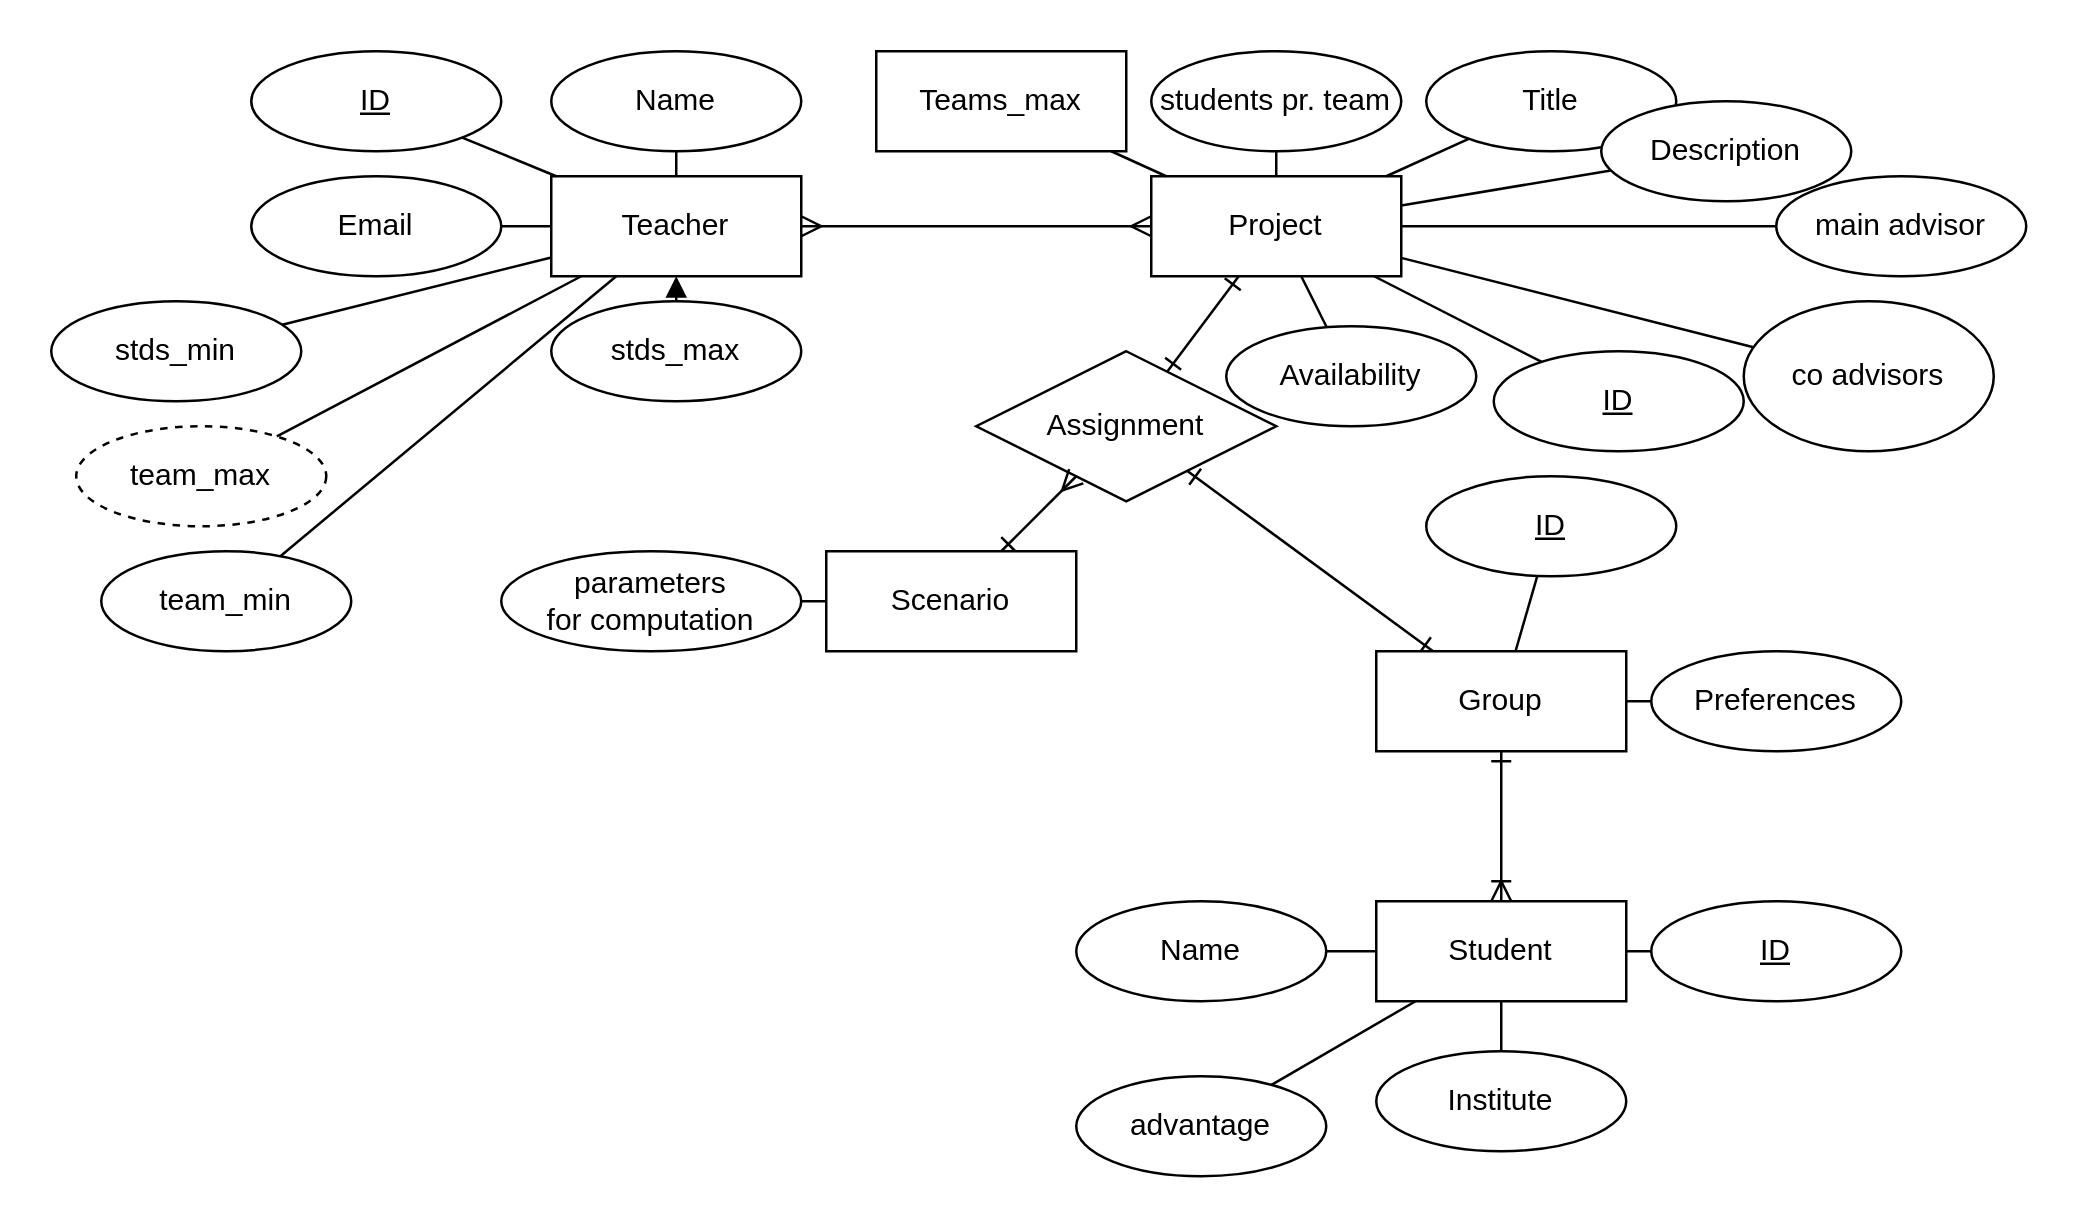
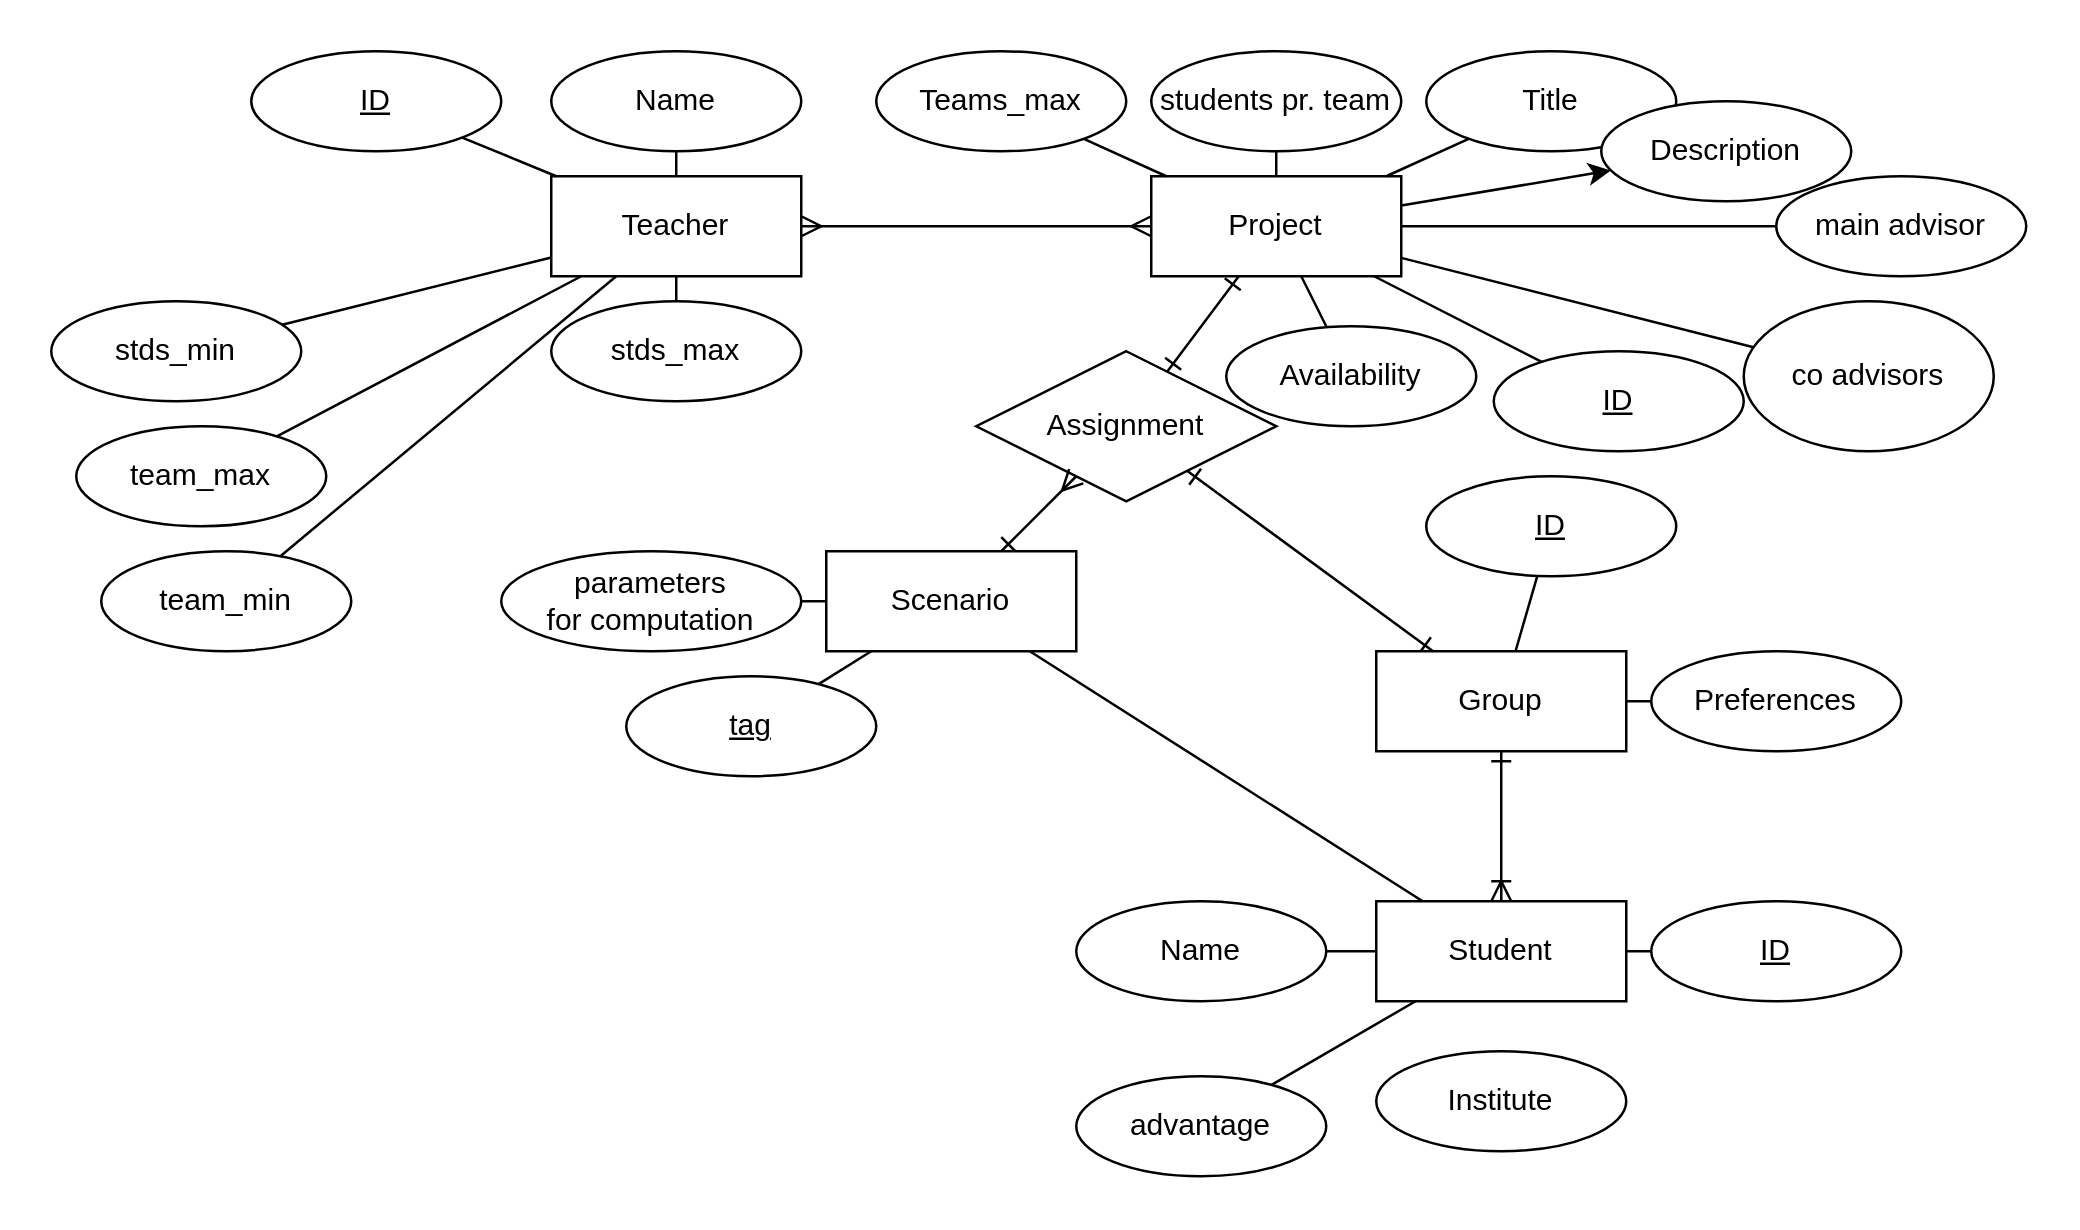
node "Teams_max": shape rectangle -> ellipse
edge "Description" -- "Project": arrowhead none -> classic
node "Email": removed
edge "Email" -- "Teacher": removed
edge "stds_max" -> "Teacher": arrowhead block -> none
node "team_max": style dashed -> solid
edge "Scenario" -- "tag": added
node "tag": added
edge "Student" -- "Institute": now "Student" -- "Scenario"
